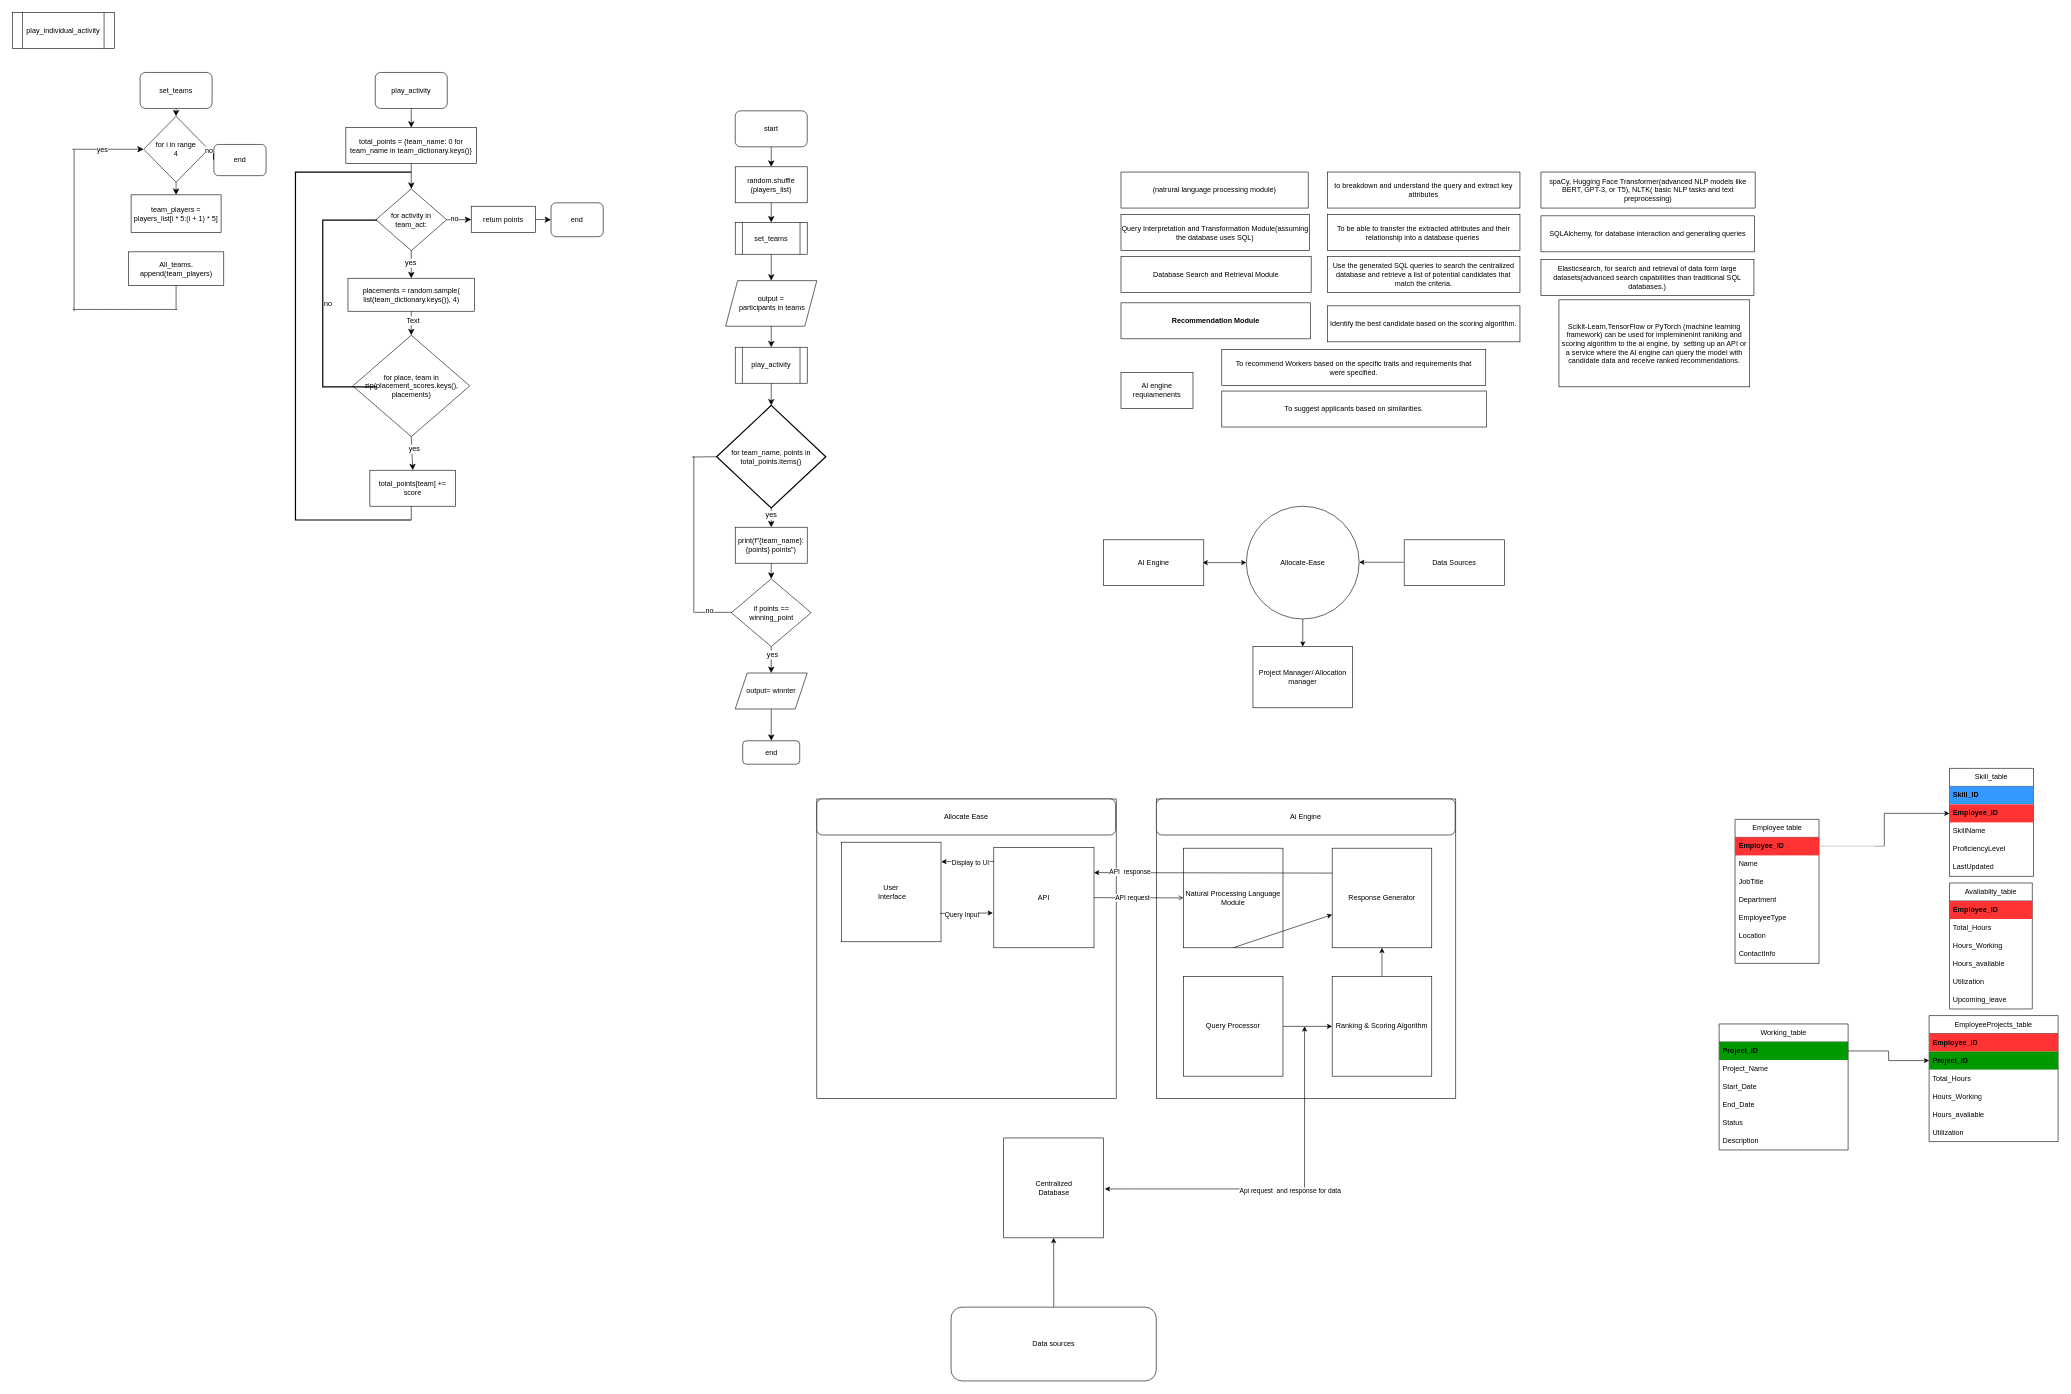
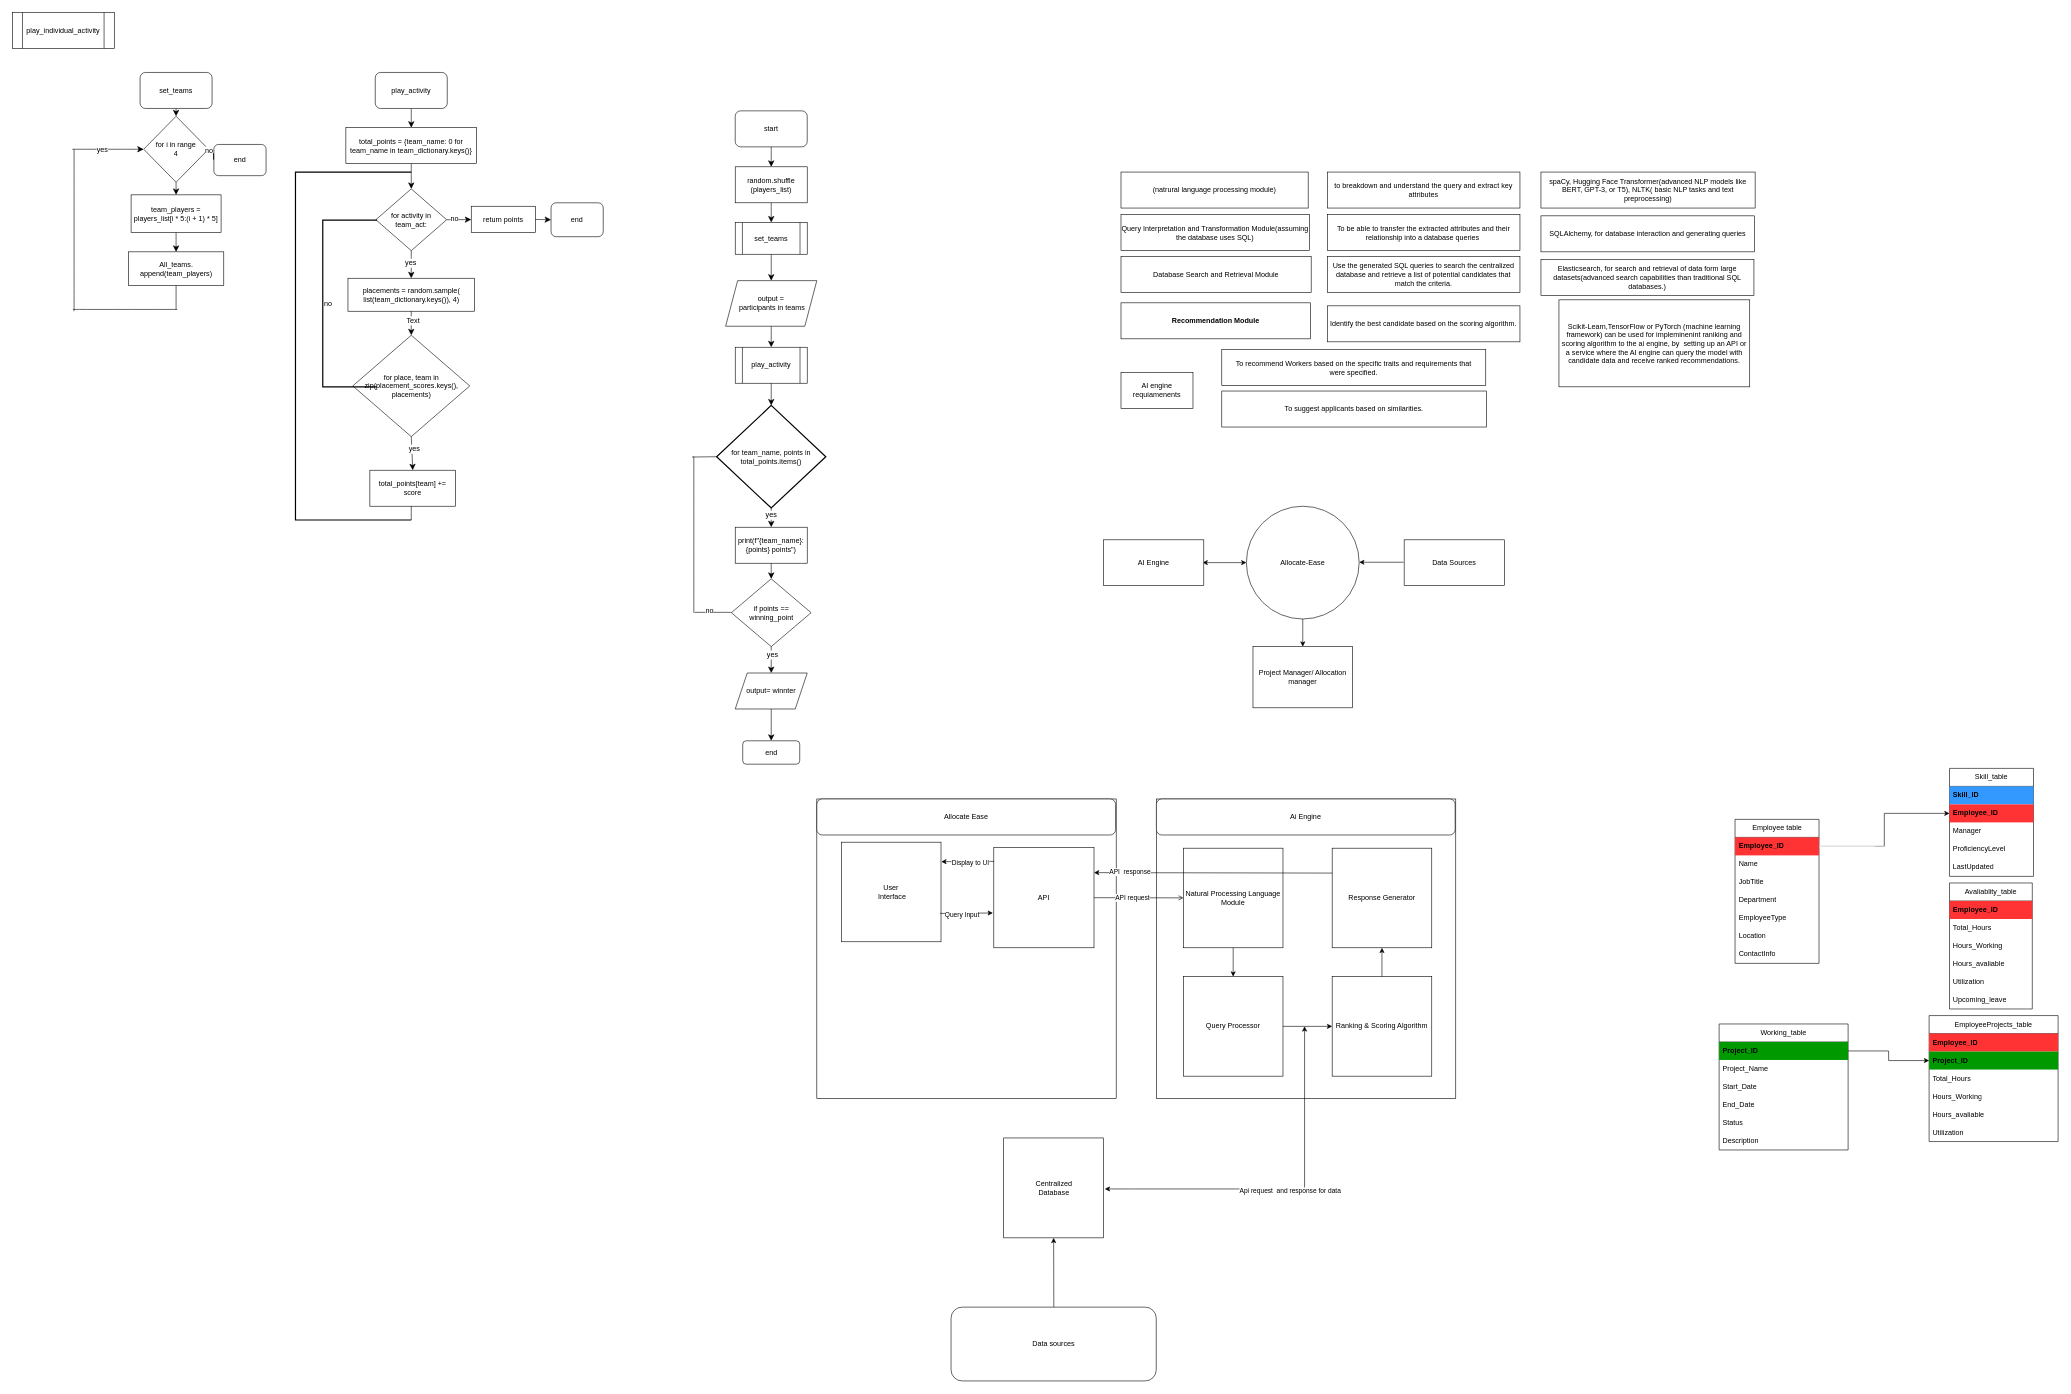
edge "team_players = players_list[i * 5:(i + 1) * 5]" -> "All_teams. append(team_players)": added
node "SkillName": label "SkillName" -> "Manager"
edge "Natural Processing Language Module" -> "Response Generator": now "Natural Processing Language Module" -> "Query Processor"
